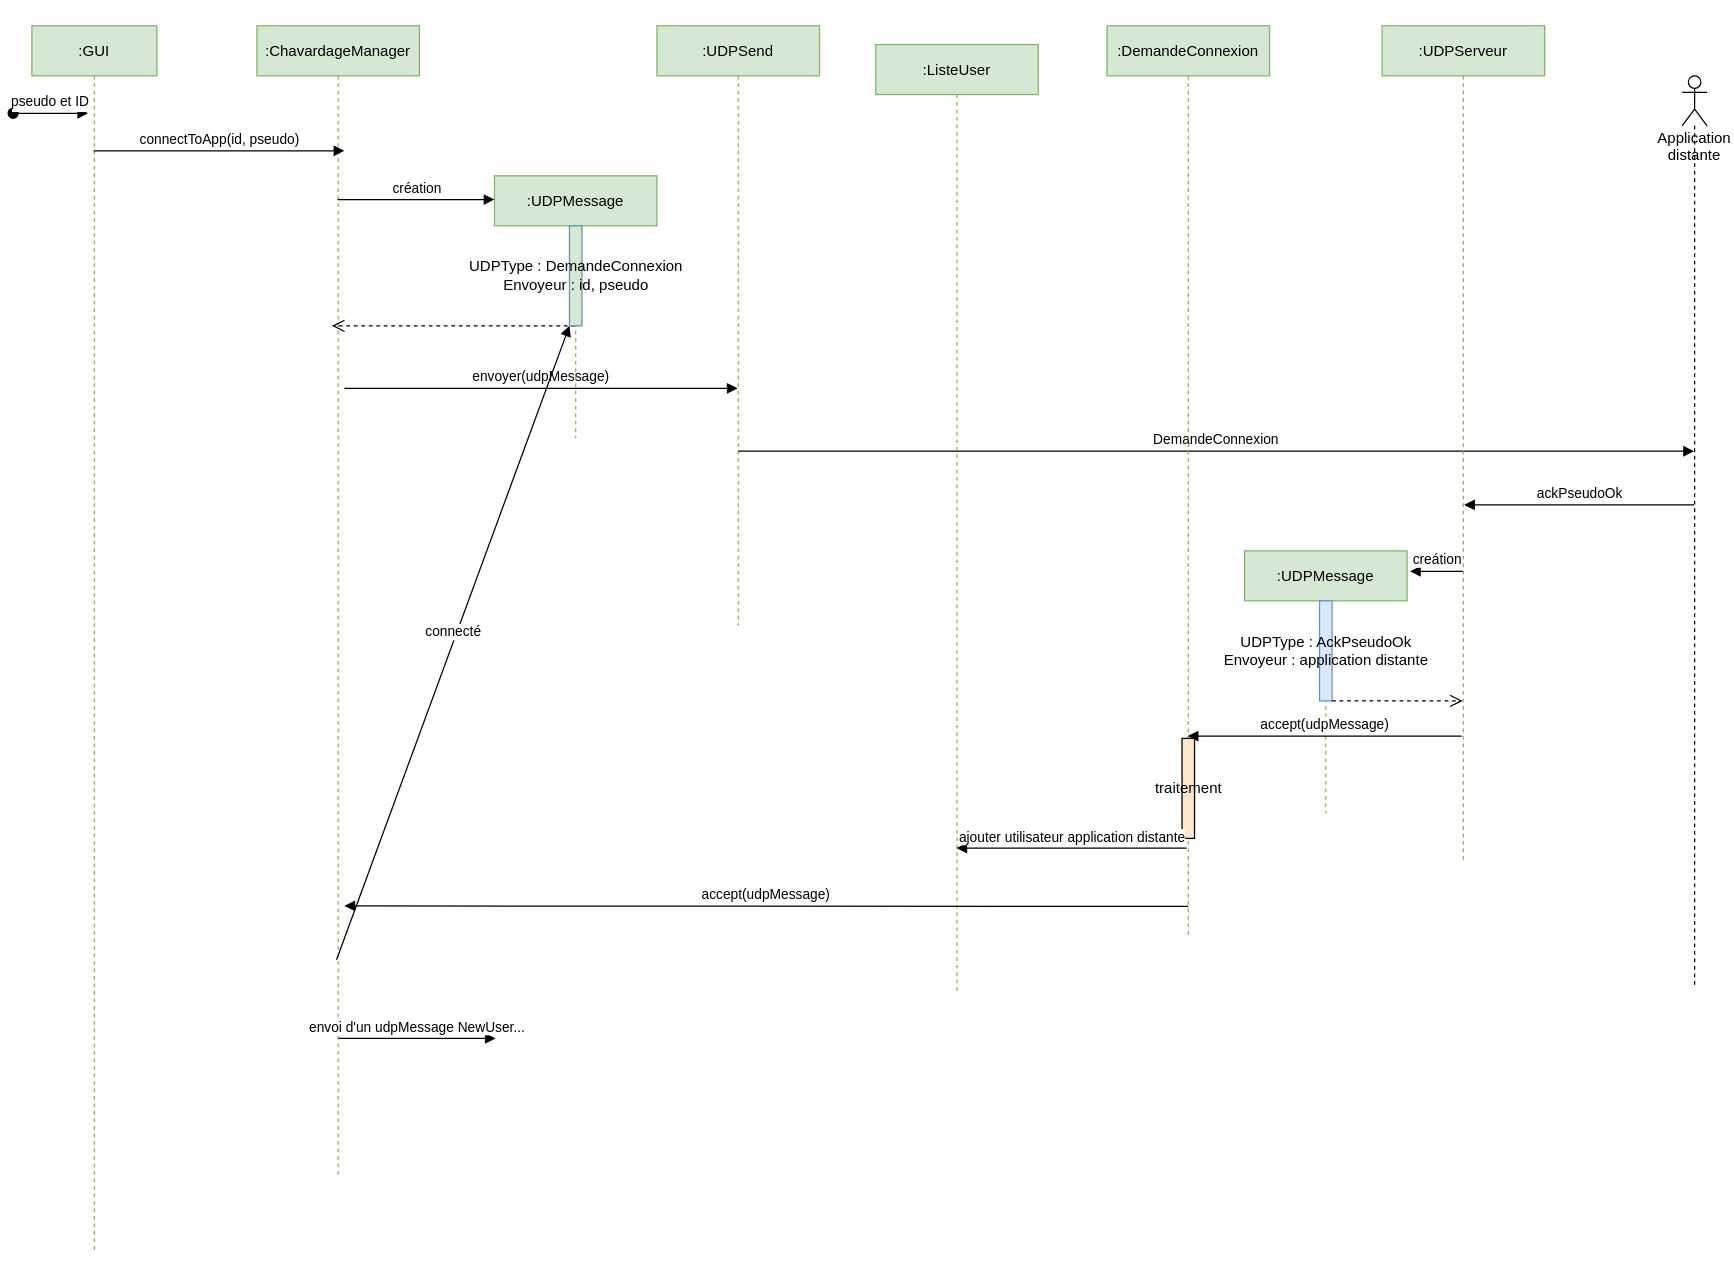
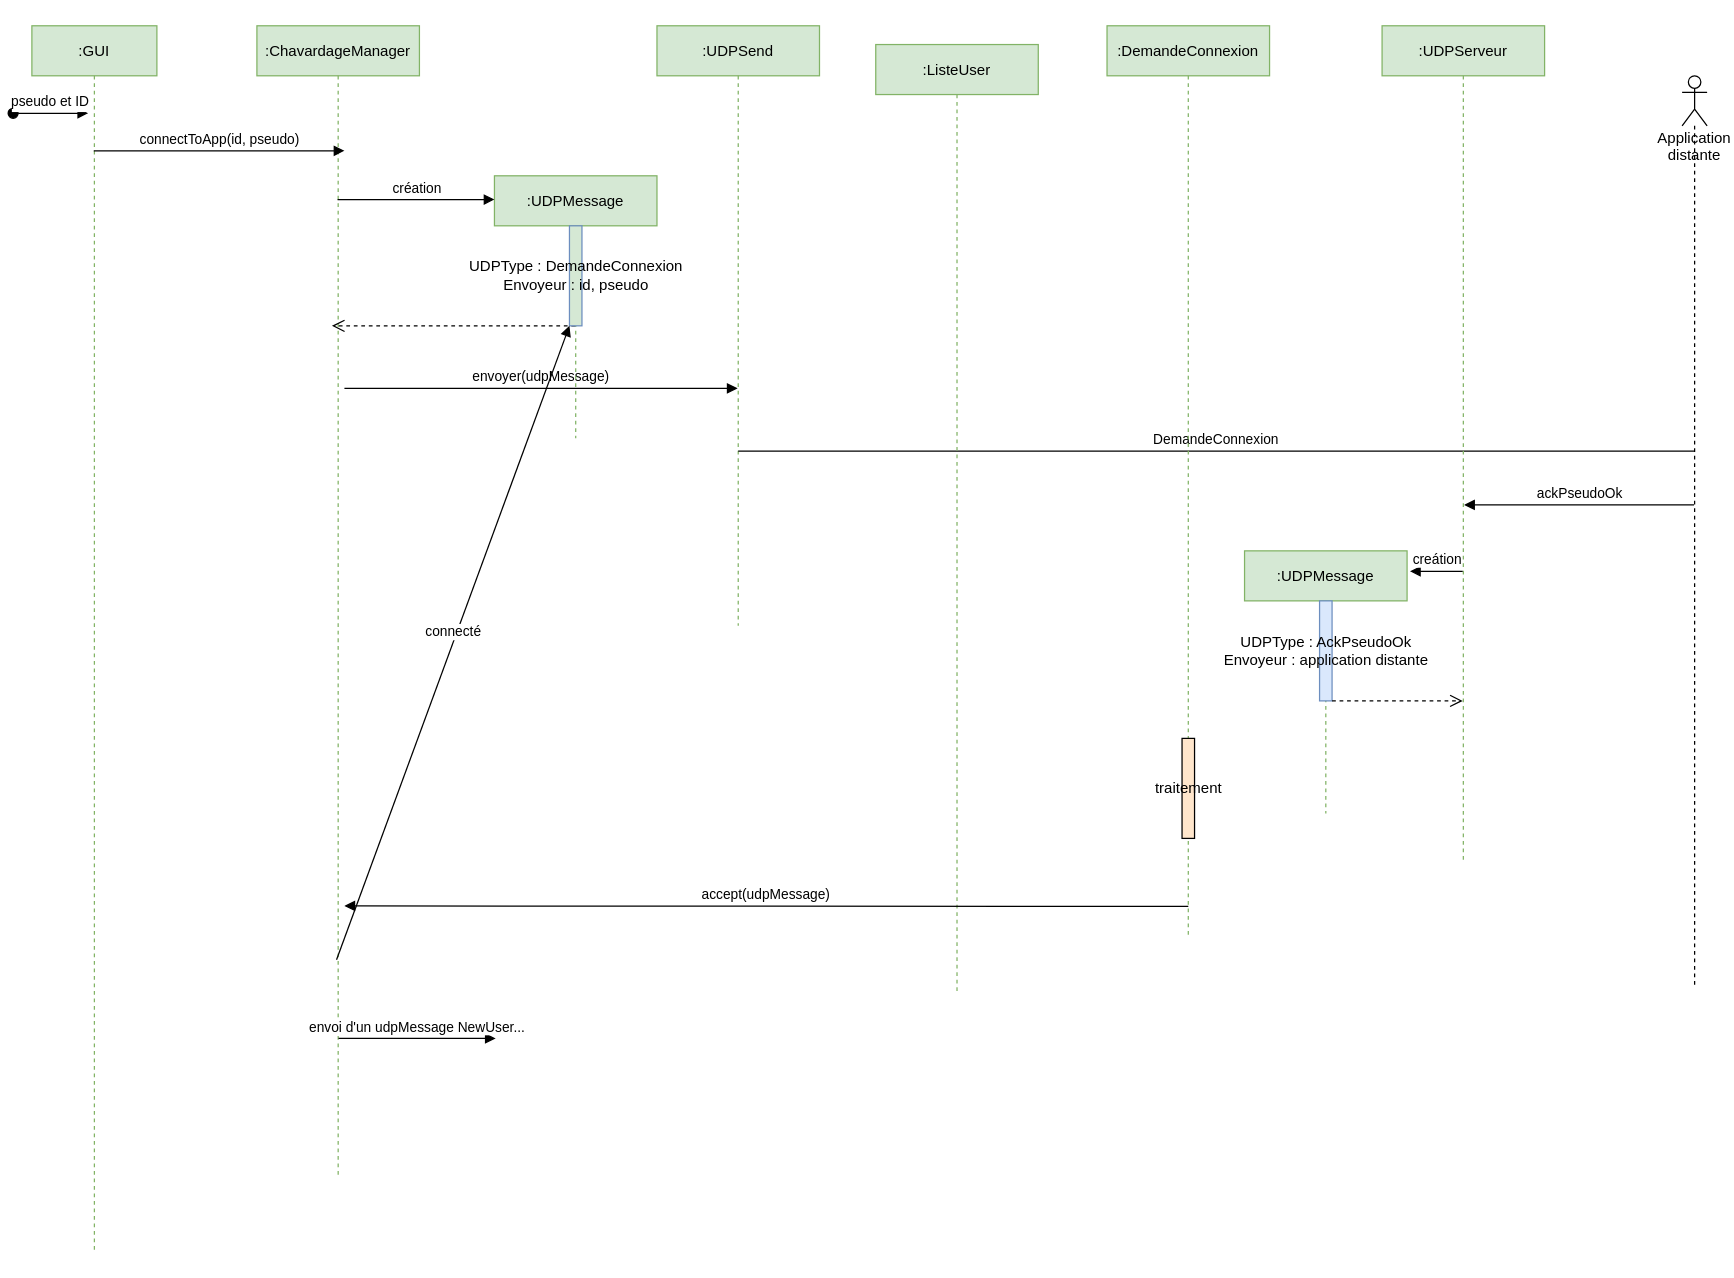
edge ":UDPSend" -> "Application distante": arrowhead block -> none
edge ":UDPServeur" -> ":DemandeConnexion": removed, label "accept(udpMessage)"
edge ":DemandeConnexion" -> ":ListeUser": removed, label "ajouter utilisateur application distante"
